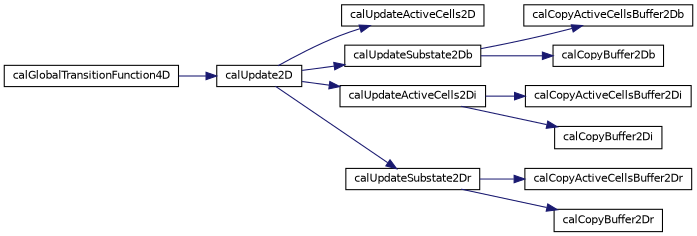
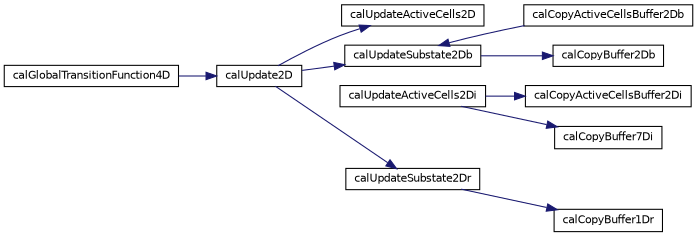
edge "calUpdateSubstate2Db" -> "calCopyActiveCellsBuffer2Db": reversed
edge "calUpdate2D" -> "calUpdateActiveCells2Di": removed
node "calCopyBuffer2Di": label "calCopyBuffer2Di" -> "calCopyBuffer7Di"
node "calCopyActiveCellsBuffer2Dr": removed
node "calCopyBuffer2Dr": label "calCopyBuffer2Dr" -> "calCopyBuffer1Dr"
